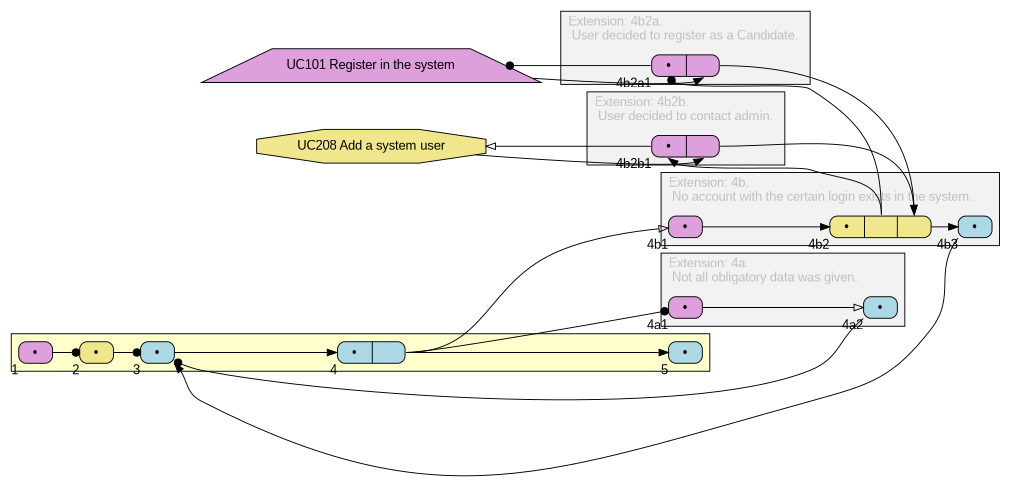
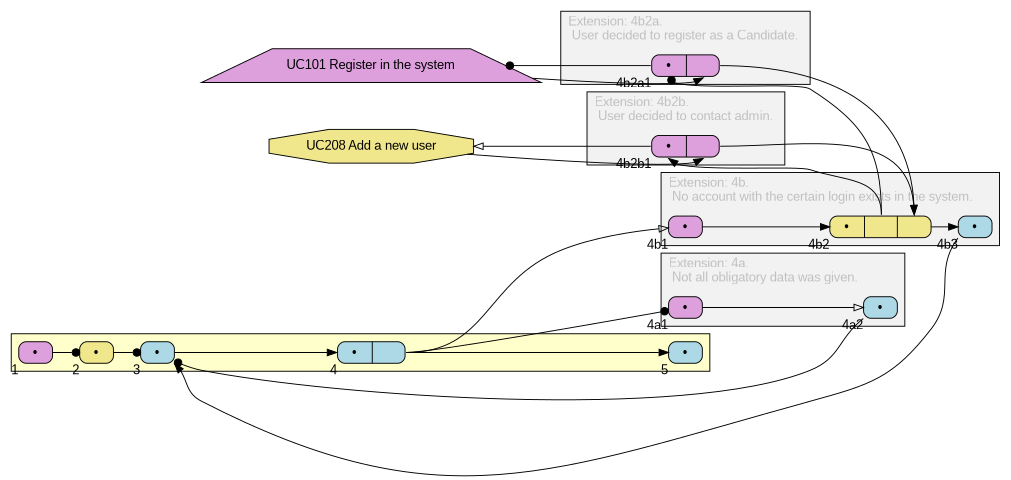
node "UC208 Add a system user": label "UC208 Add a system user" -> "UC208 Add a new user"
